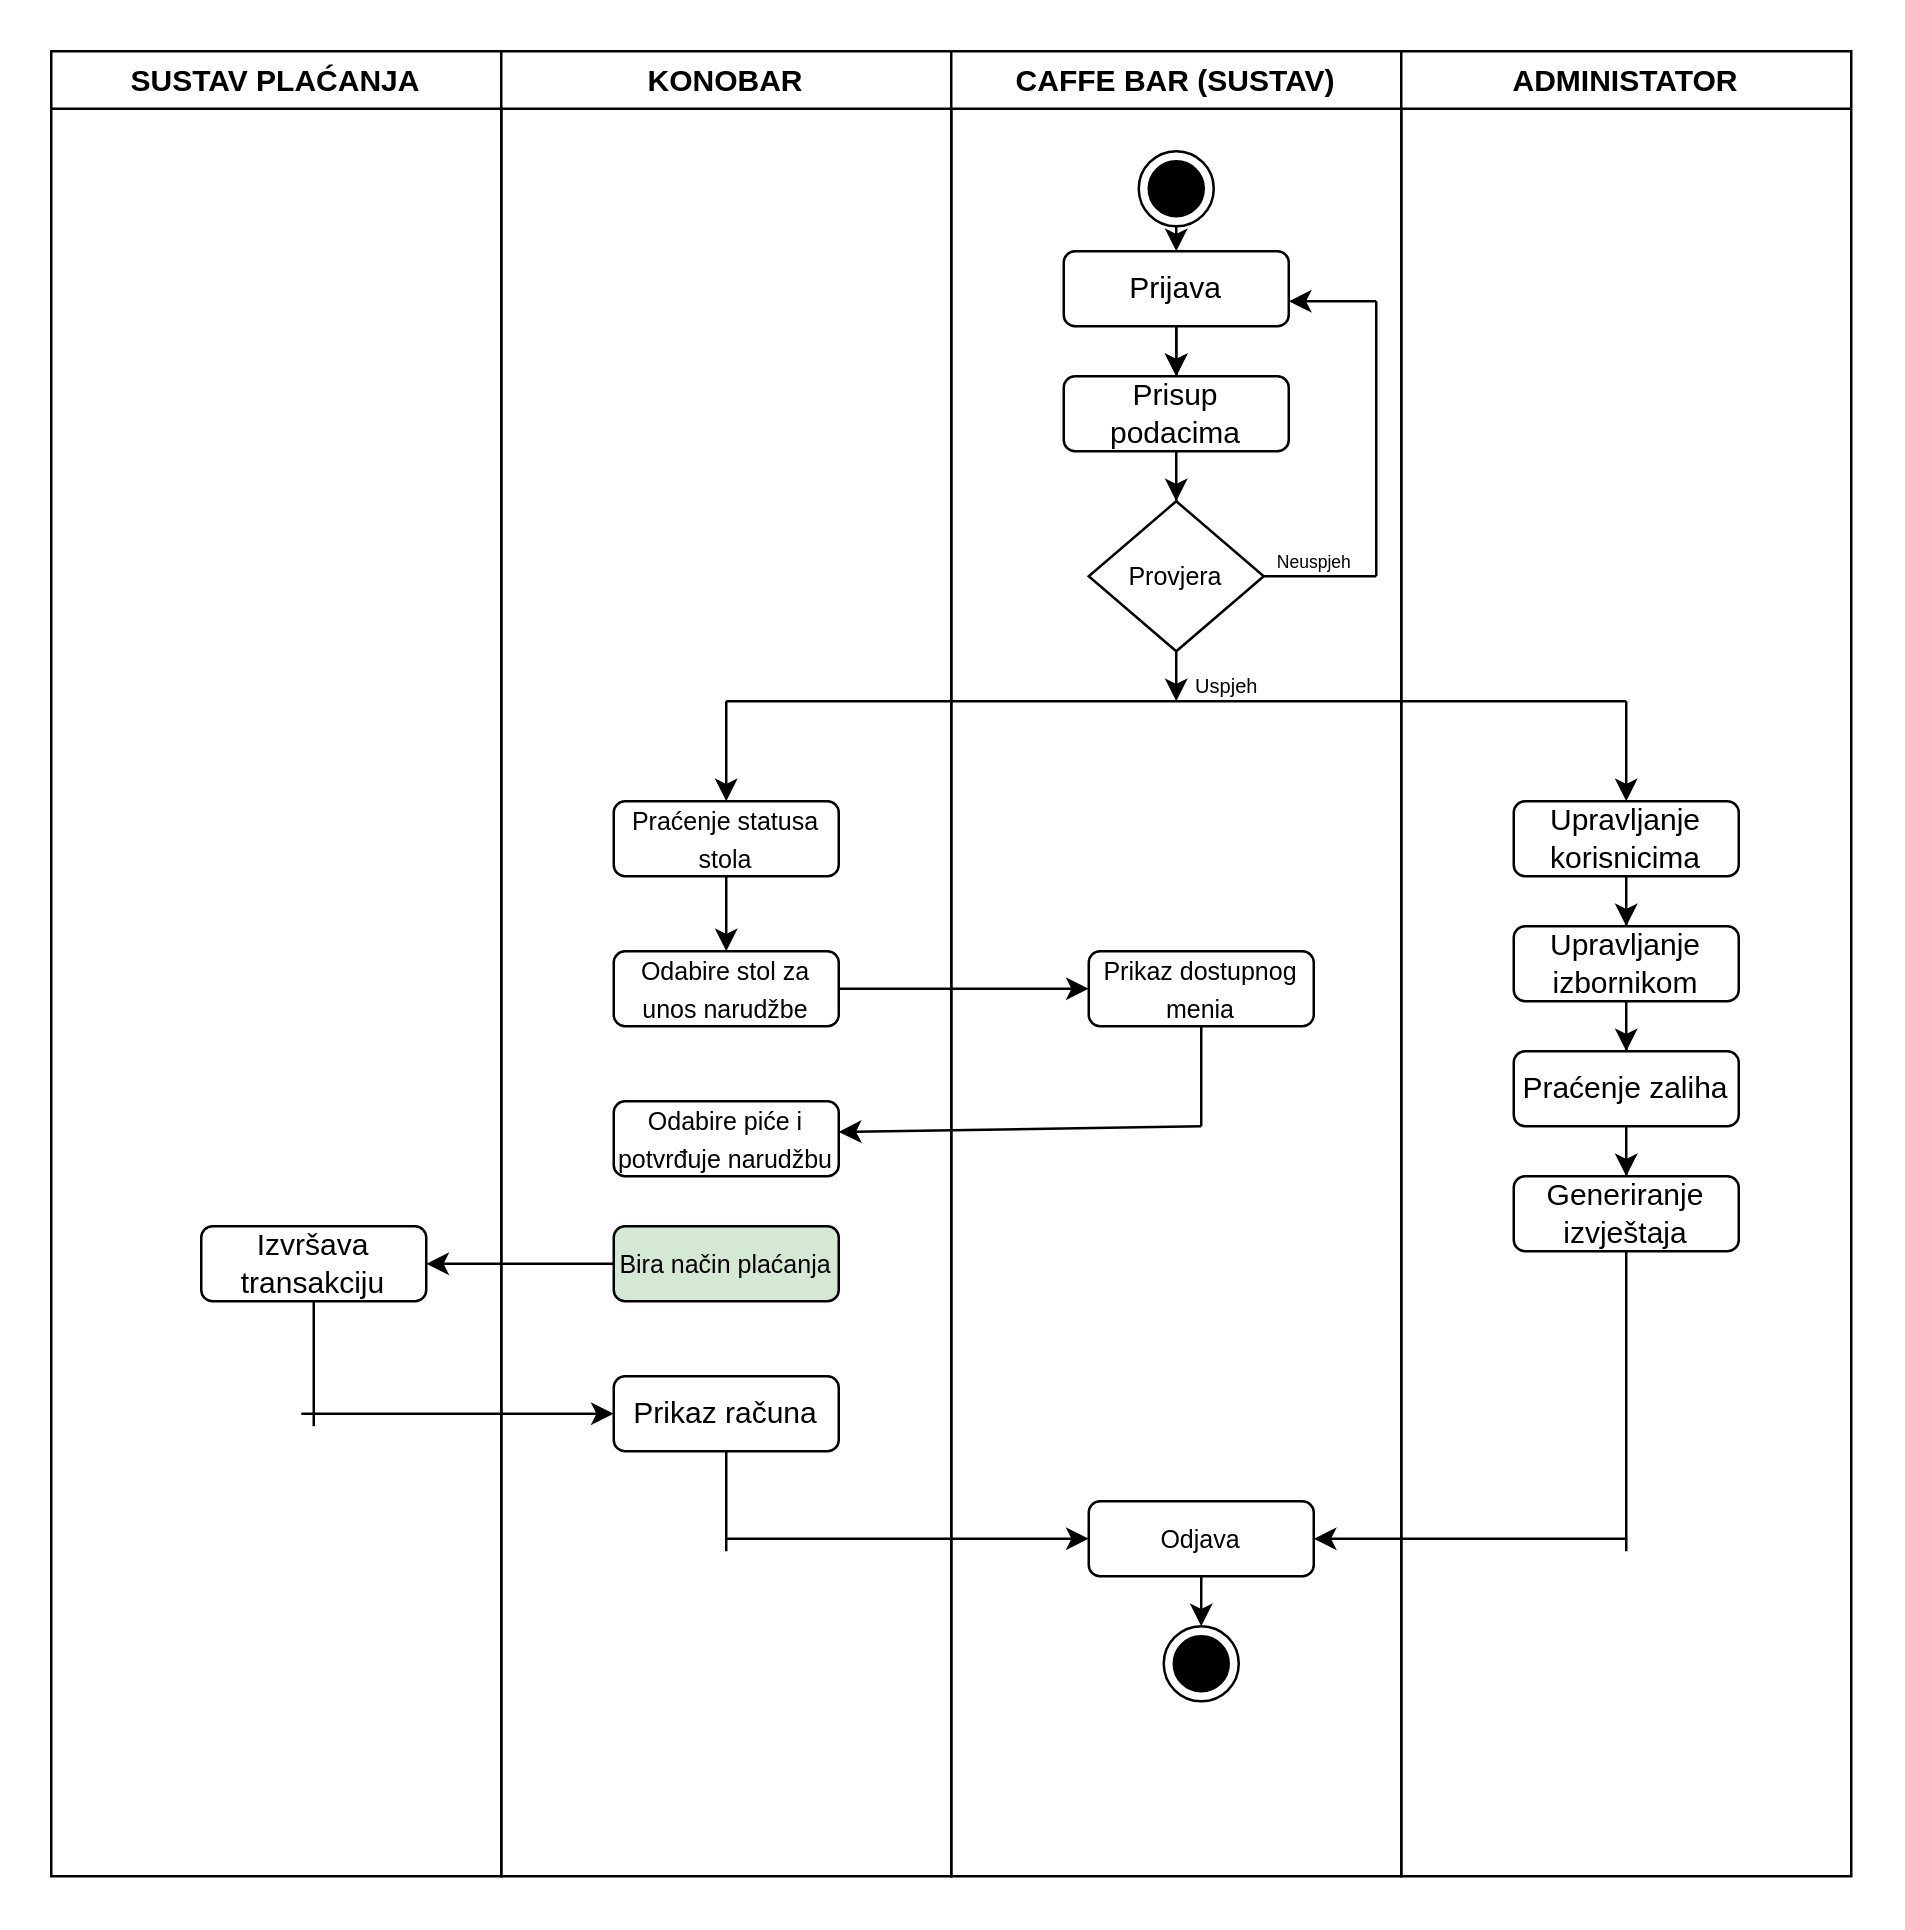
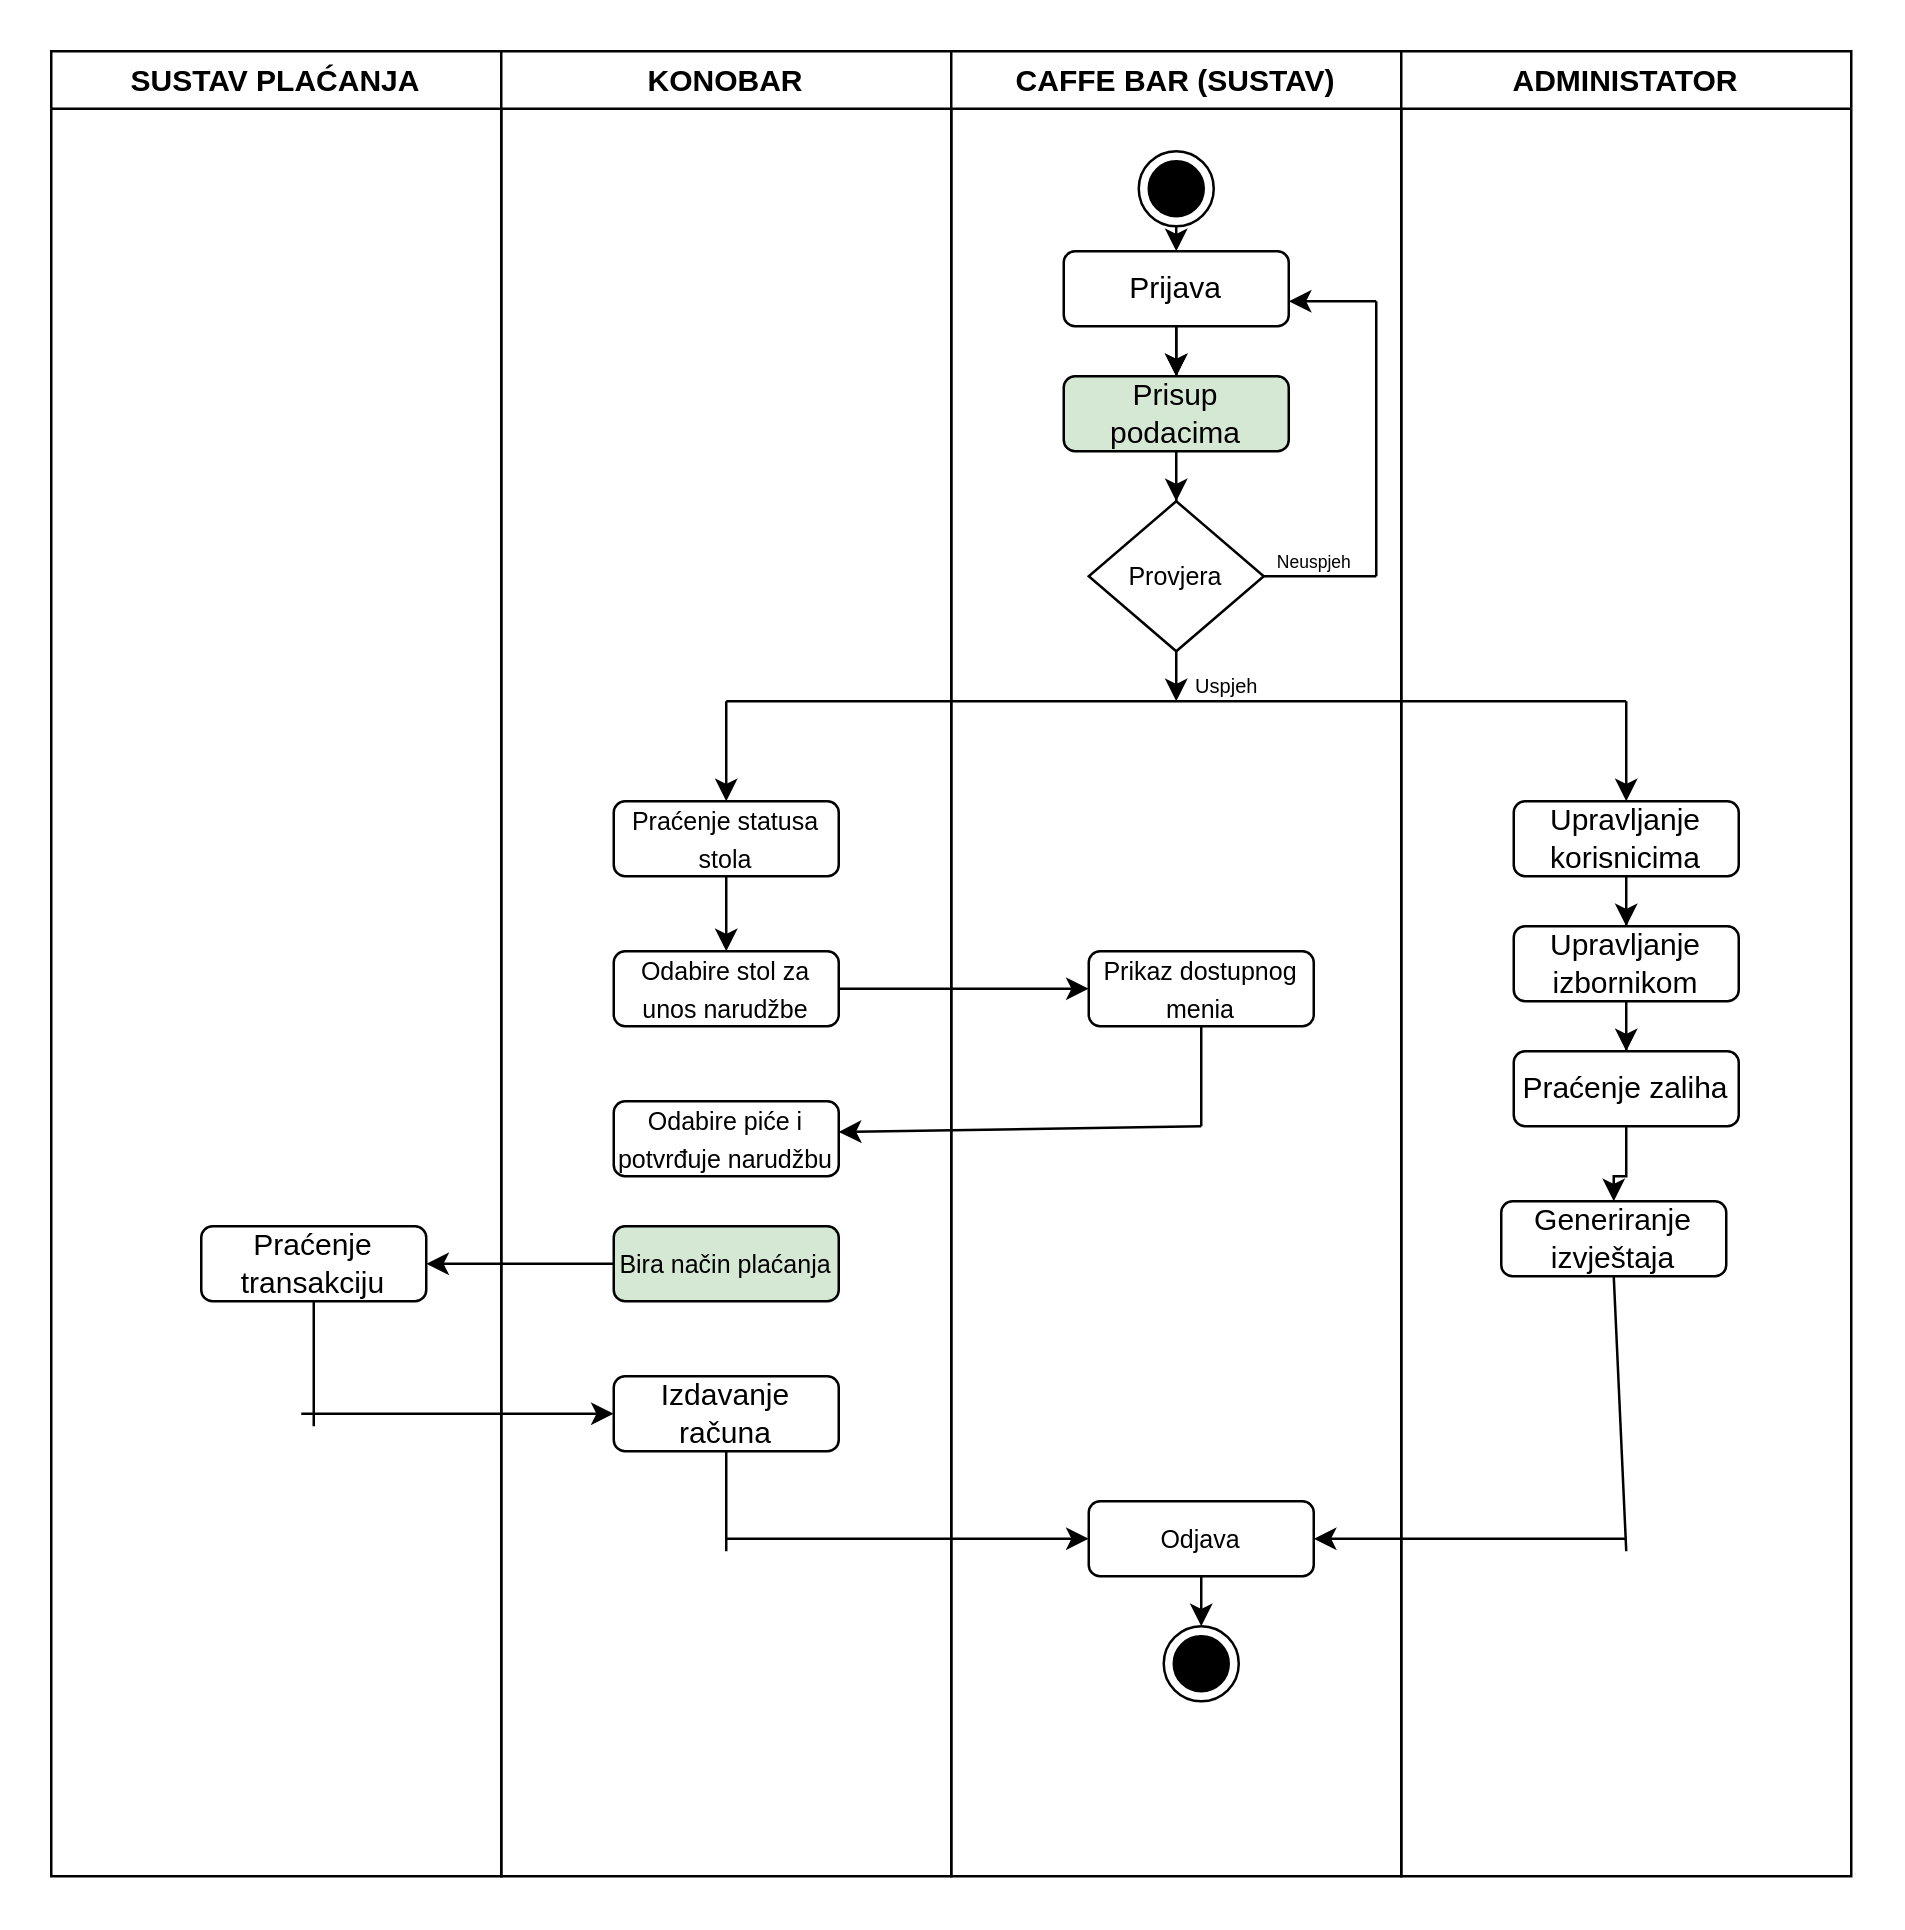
node "Prisup podacima": fillcolor #ffffff -> #d5e8d4
node "Generiranje izvještaja": moved (1626, 1214) -> (1614, 1239)
node "Izvršava transakciju": label "Izvršava transakciju" -> "Praćenje transakciju"
node "Prikaz računa": label "Prikaz računa" -> "Izdavanje računa"
